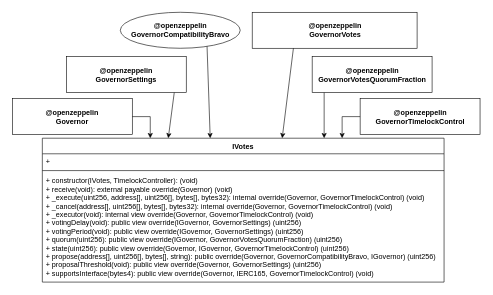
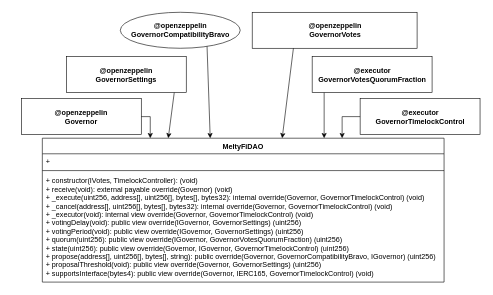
node "@openzeppelinGovernorVotesQuorumFraction": label "@openzeppelinGovernorVotesQuorumFraction" -> "@executorGovernorVotesQuorumFraction"
node "@openzeppelinGovernor": moved (72, 117) -> (81, 117)
node "@openzeppelinGovernorTimelockControl": label "@openzeppelinGovernorTimelockControl" -> "@executorGovernorTimelockControl"
node "IVotes": label "IVotes" -> "MeltyFiDAO"
